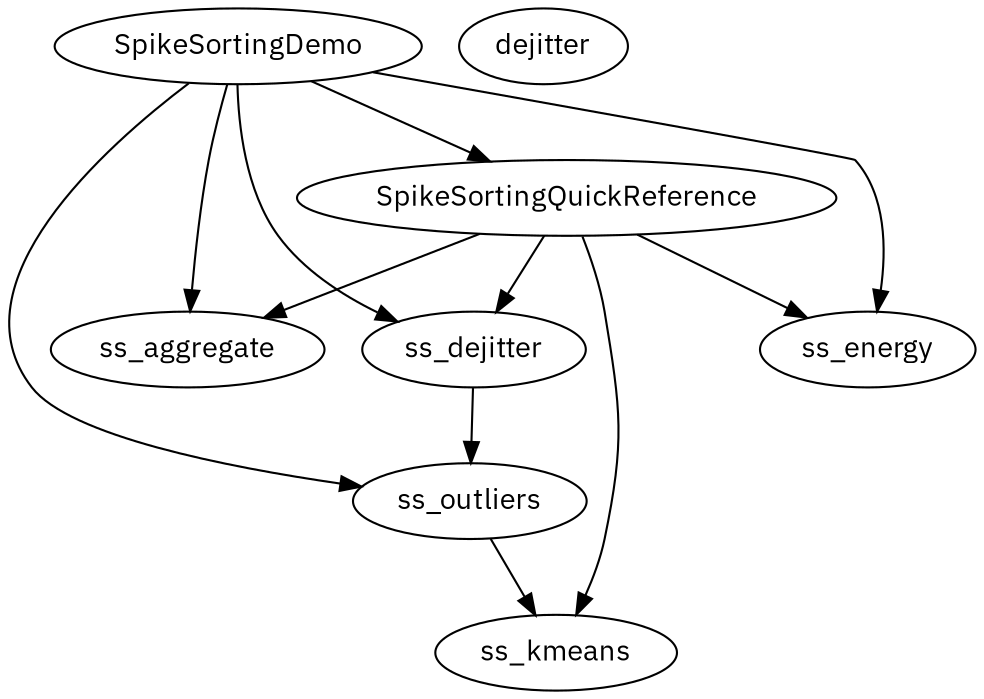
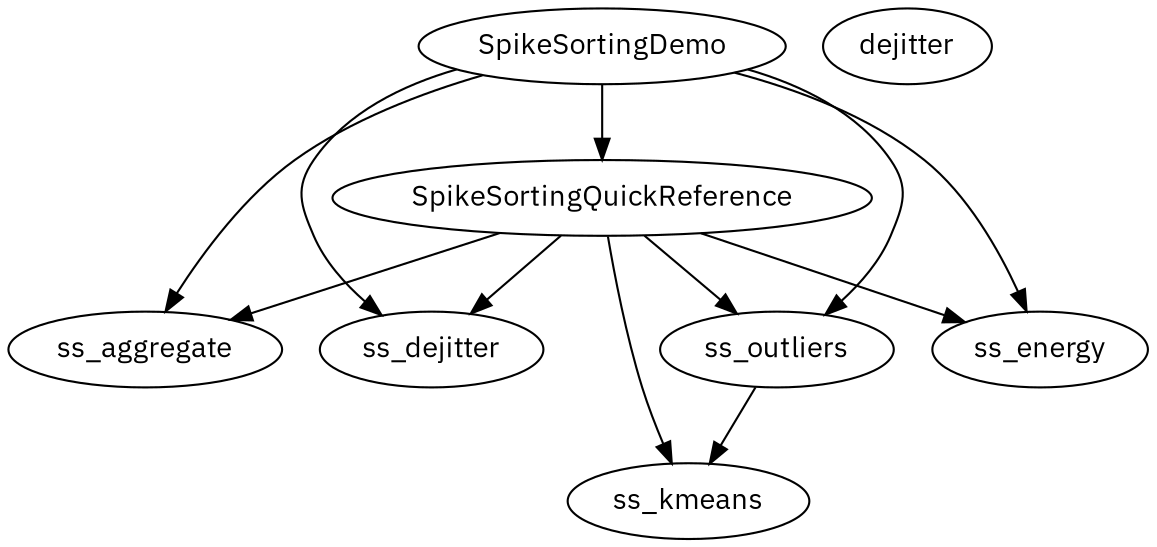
edge "ss_dejitter" -> "ss_outliers": now "SpikeSortingQuickReference" -> "ss_outliers"
